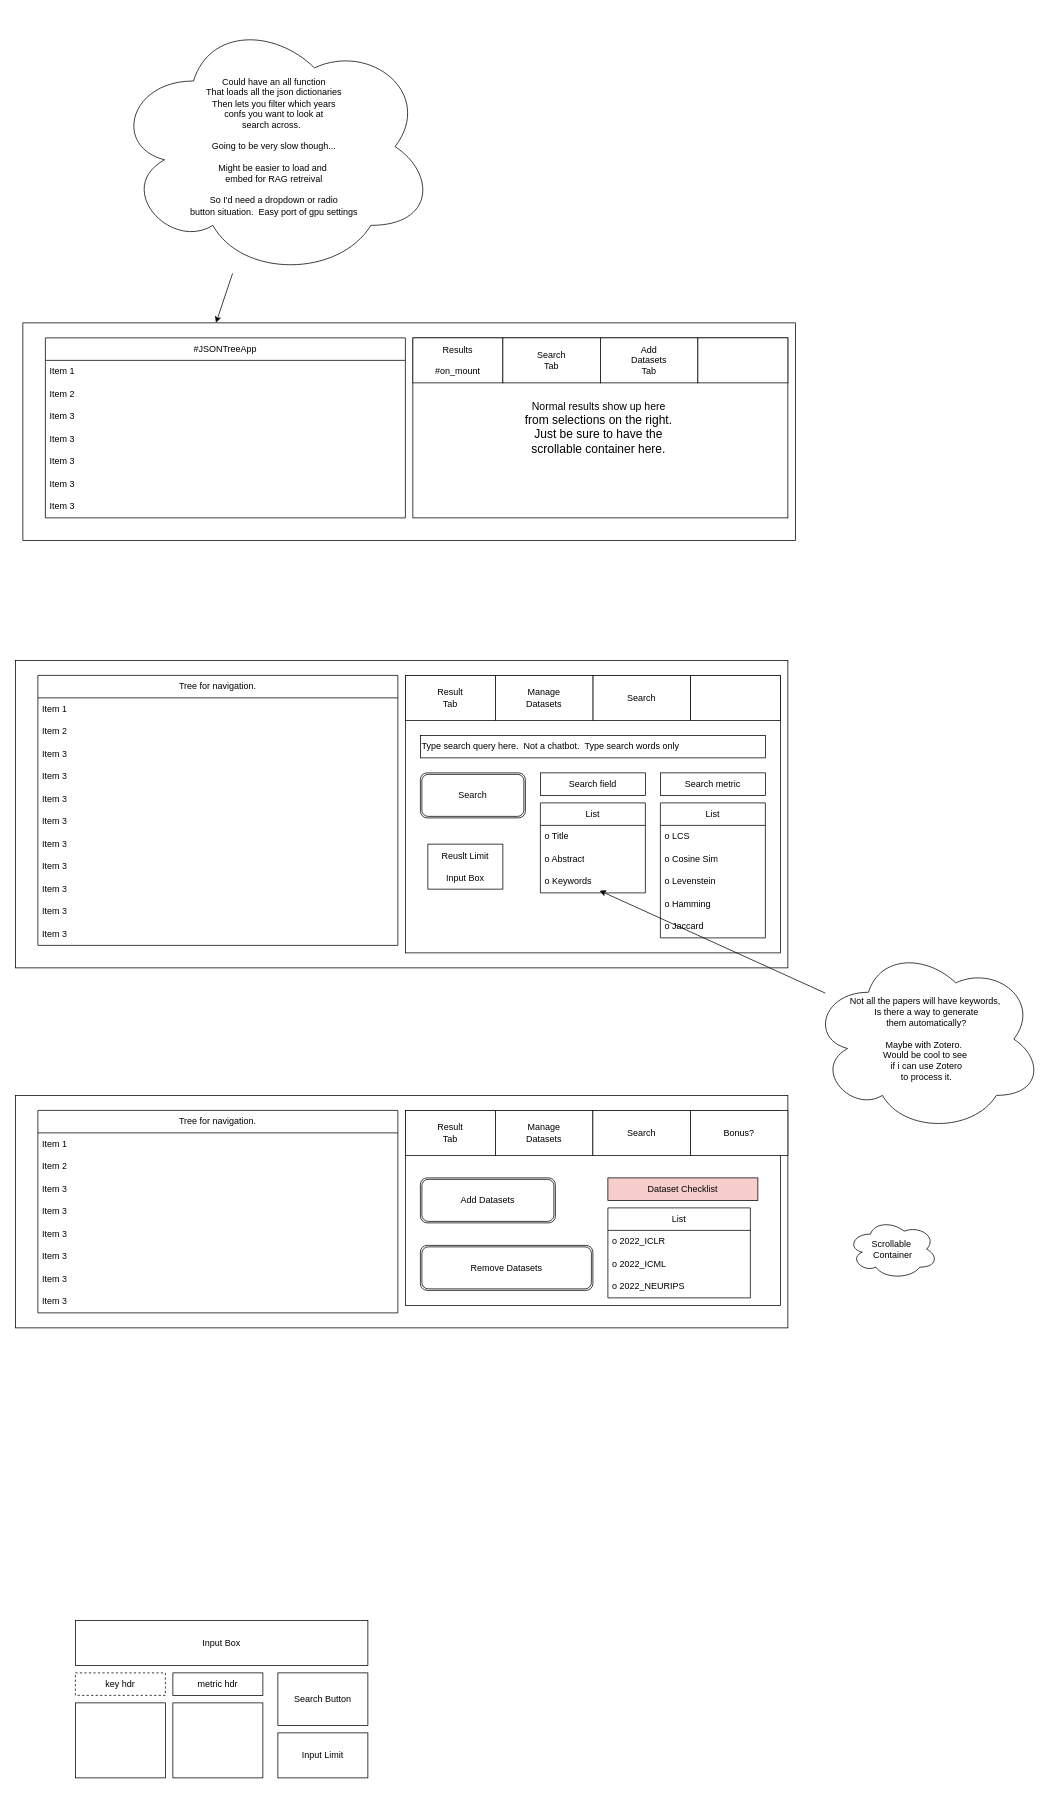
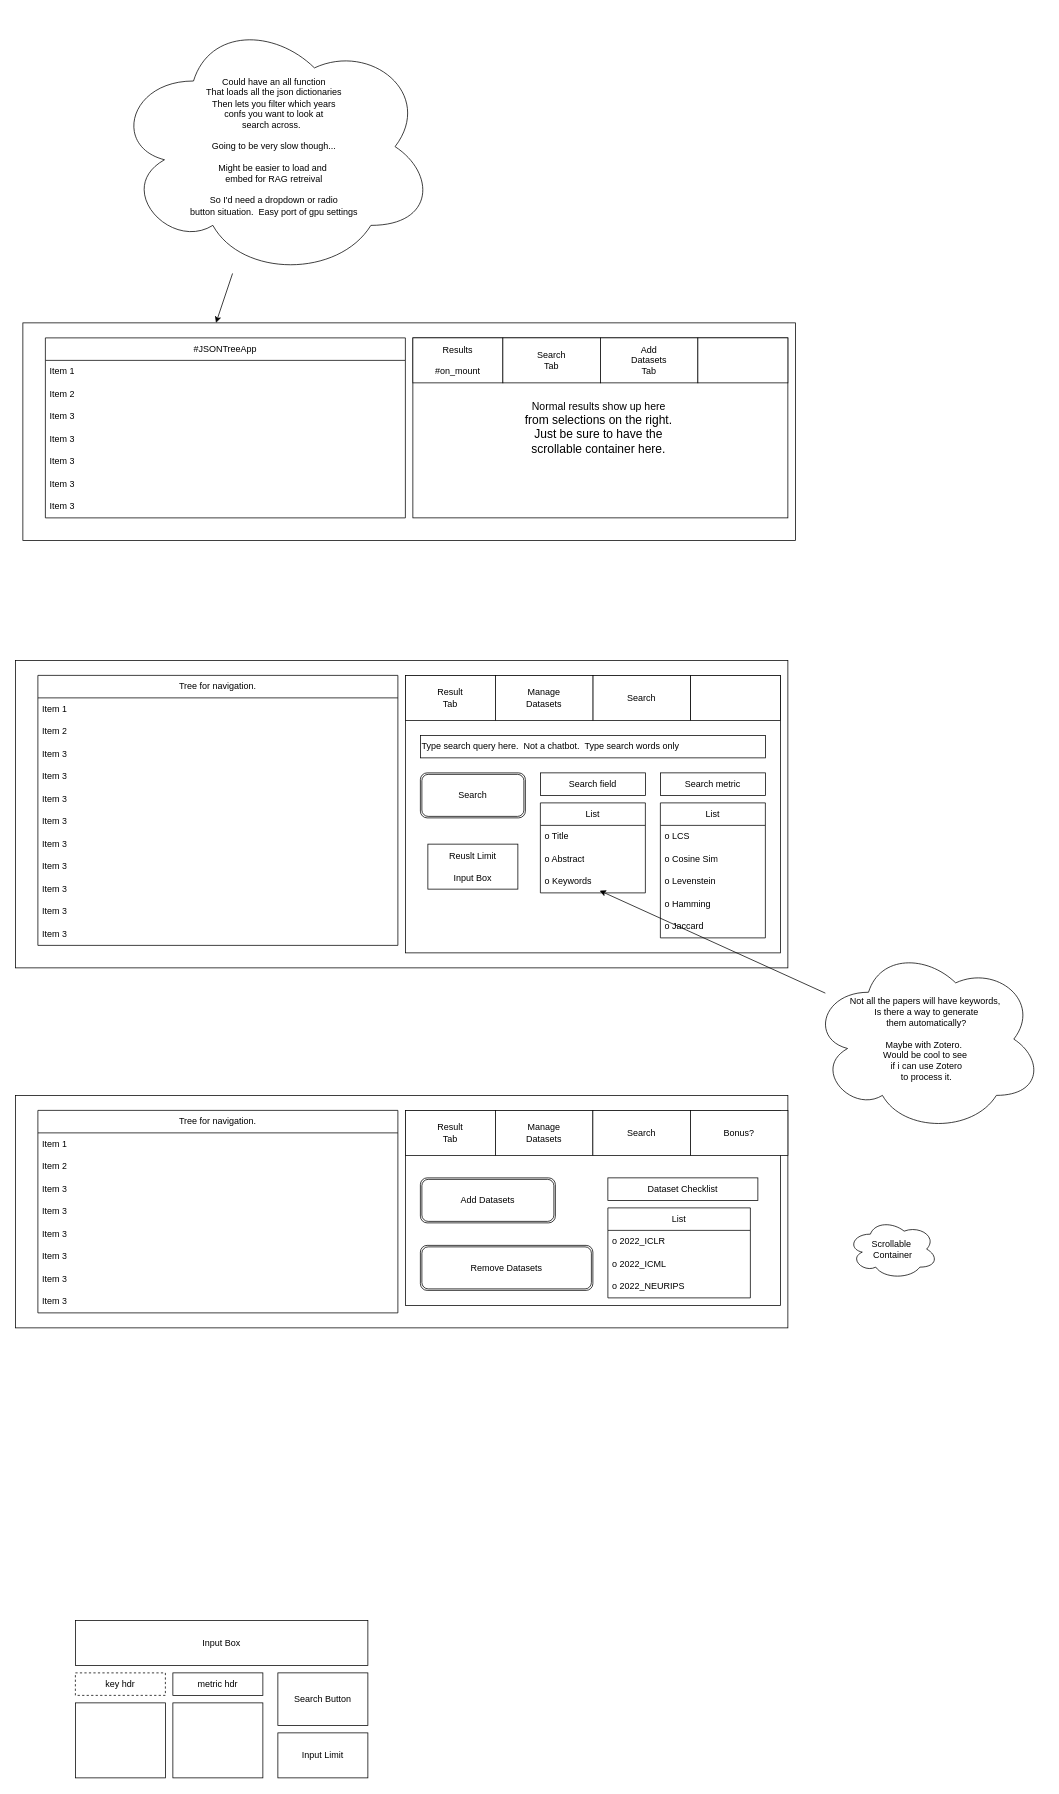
node "Reuslt Limit Input Box": size 75x45 -> 90x45
node "Dataset Checklist": fillcolor #f8cecc -> #ffffff
